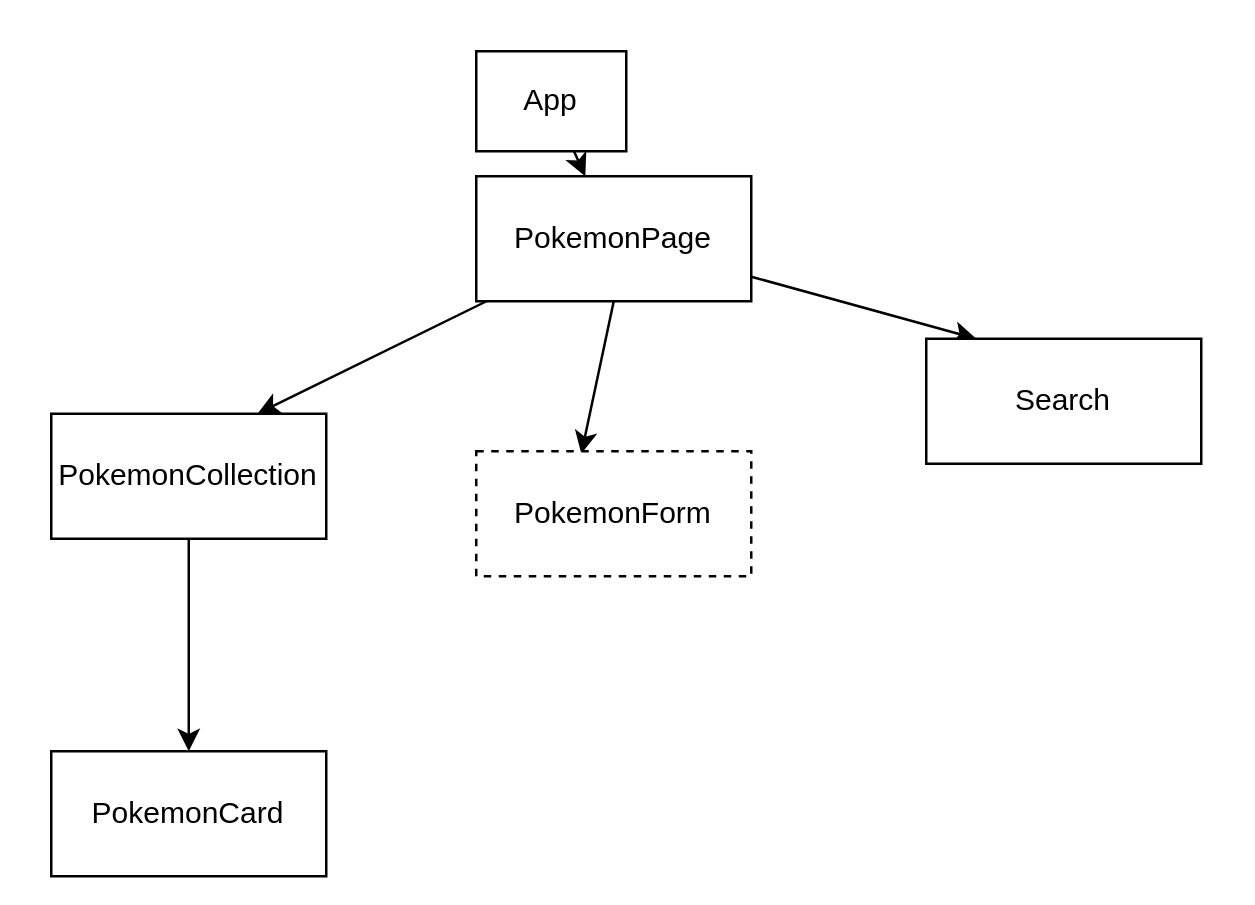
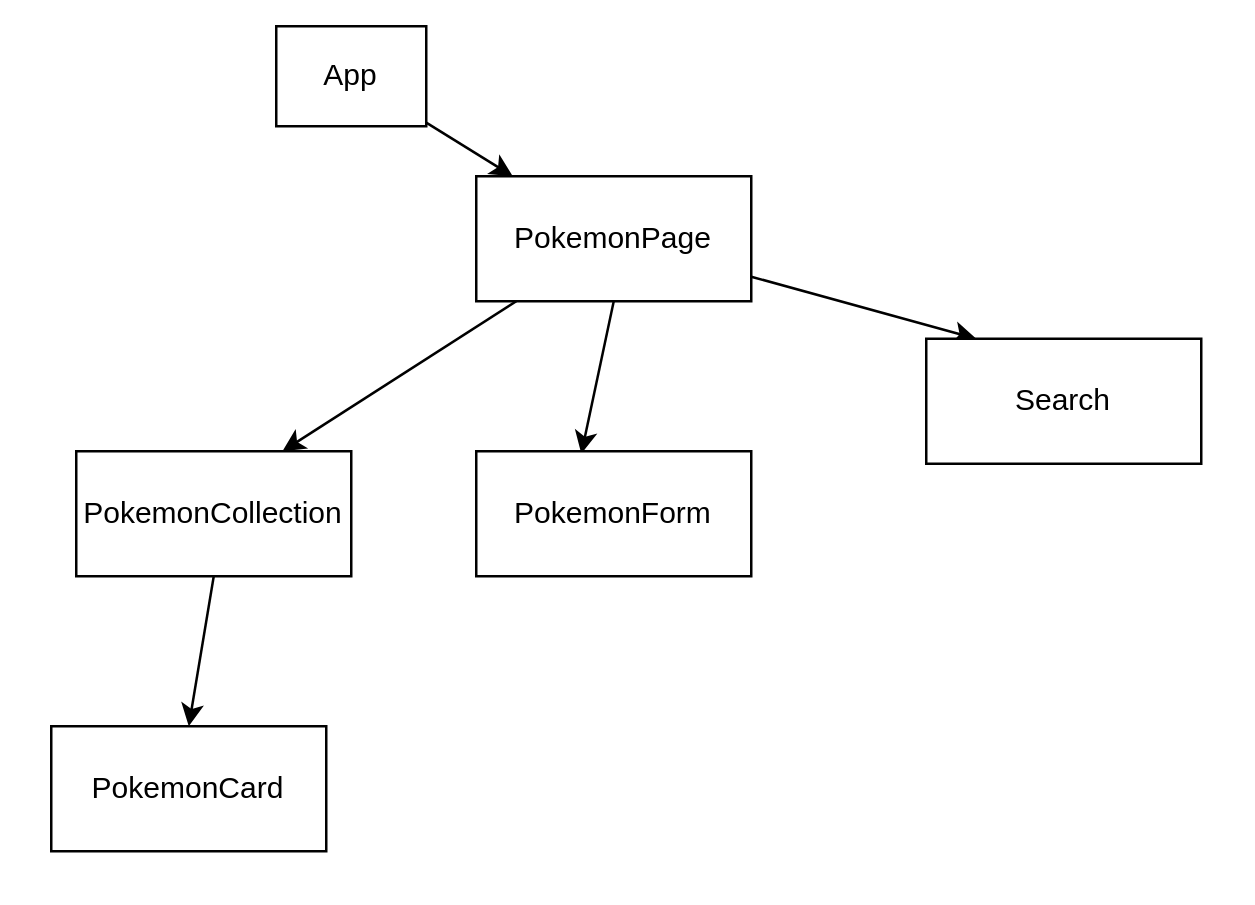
node "App": moved (551, 101) -> (351, 76)
node "PokemonCollection": moved (189, 476) -> (214, 514)
node "PokemonForm": style dashed -> solid
node "PokemonCard": moved (189, 814) -> (189, 789)
